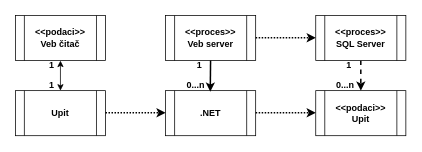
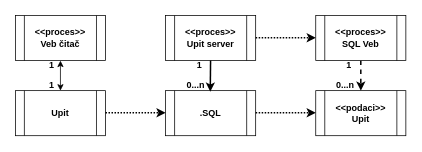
node "<<podaci>> Veb čitač": label "<<podaci>> Veb čitač" -> "<<proces>> Veb čitač"
node "<<proces>> Veb server": label "<<proces>> Veb server" -> "<<proces>> Upit server"
node "<<proces>> SQL Server": label "<<proces>> SQL Server" -> "<<proces>> SQL Veb"
node ".NET": label ".NET" -> ".SQL"
